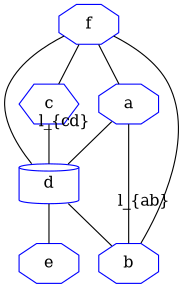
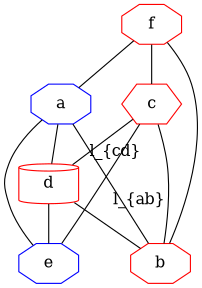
node "f": color blue -> red
edge "f" -- "d": removed
node "c": color blue -> red
edge "a" -- "e": added
edge "c" -- "b": added
node "d": color blue -> red
edge "c" -- "e": added
node "b": color blue -> red
